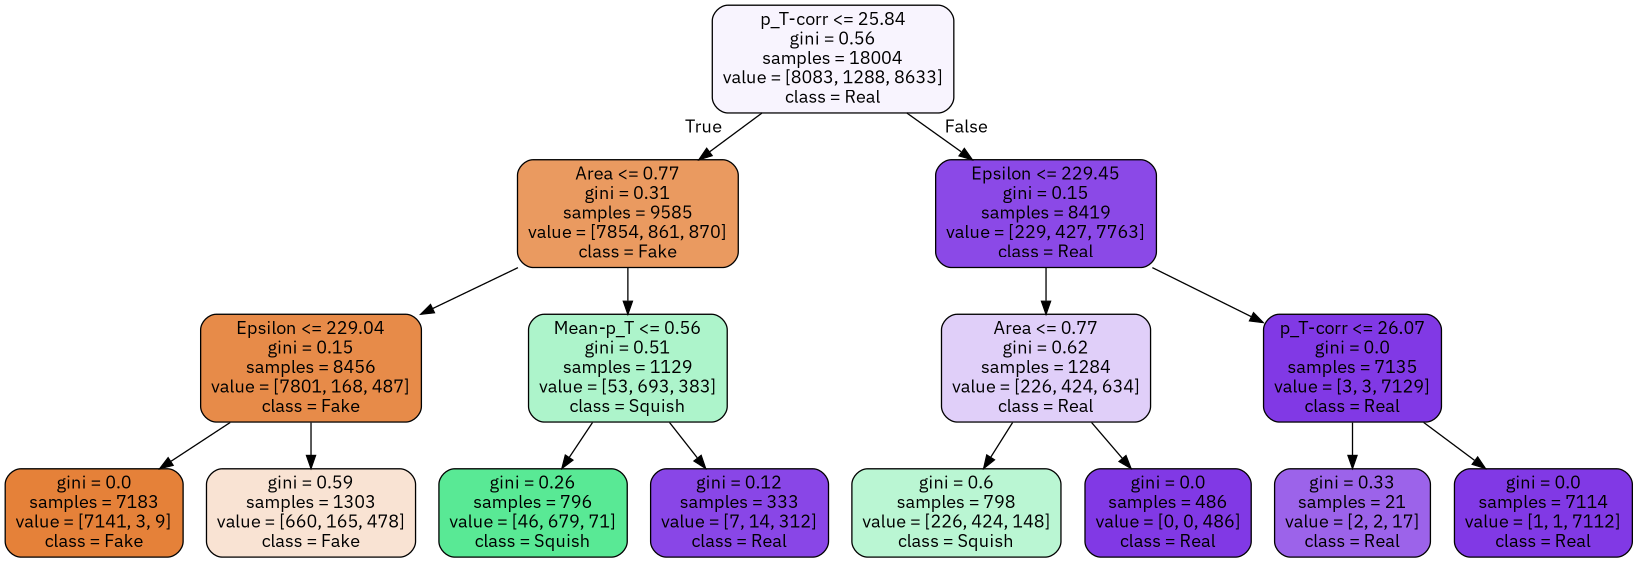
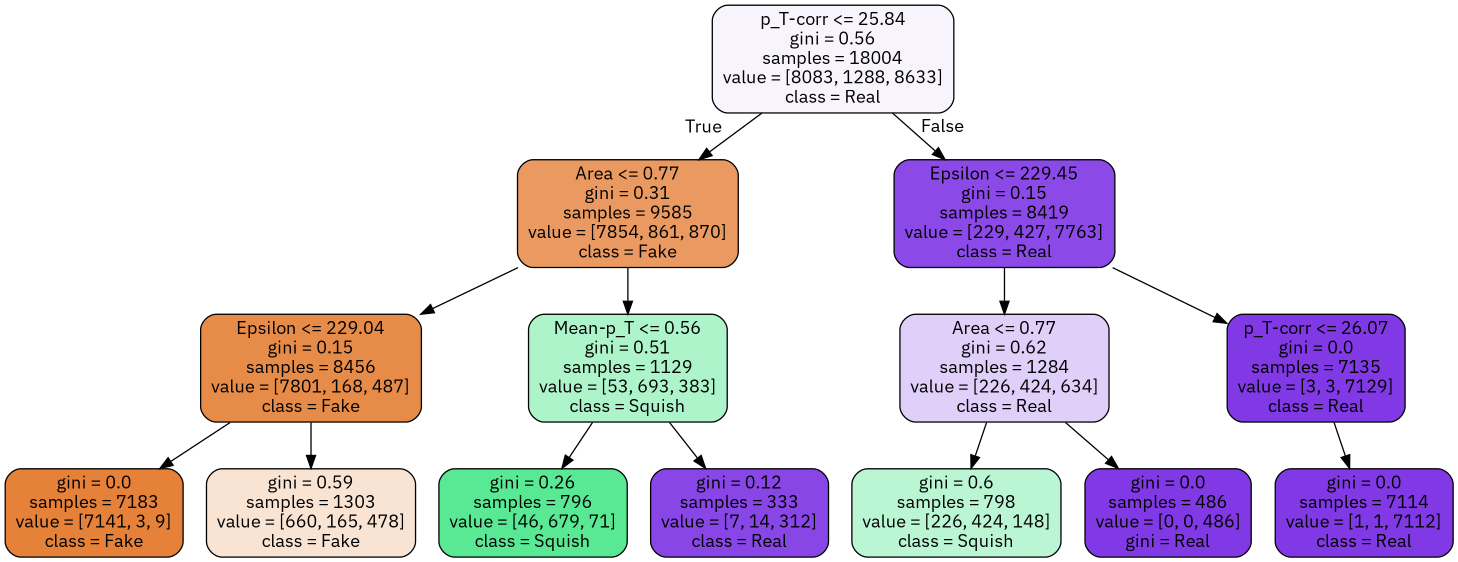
node "gini = 0.0 samples = 486 value = [0, 0, 486] class = Real": label "gini = 0.0 samples = 486 value = [0, 0, 486] class = Real" -> "gini = 0.0 samples = 486 value = [0, 0, 486] gini = Real"
node "gini = 0.33 samples = 21 value = [2, 2, 17] class = Real": removed
